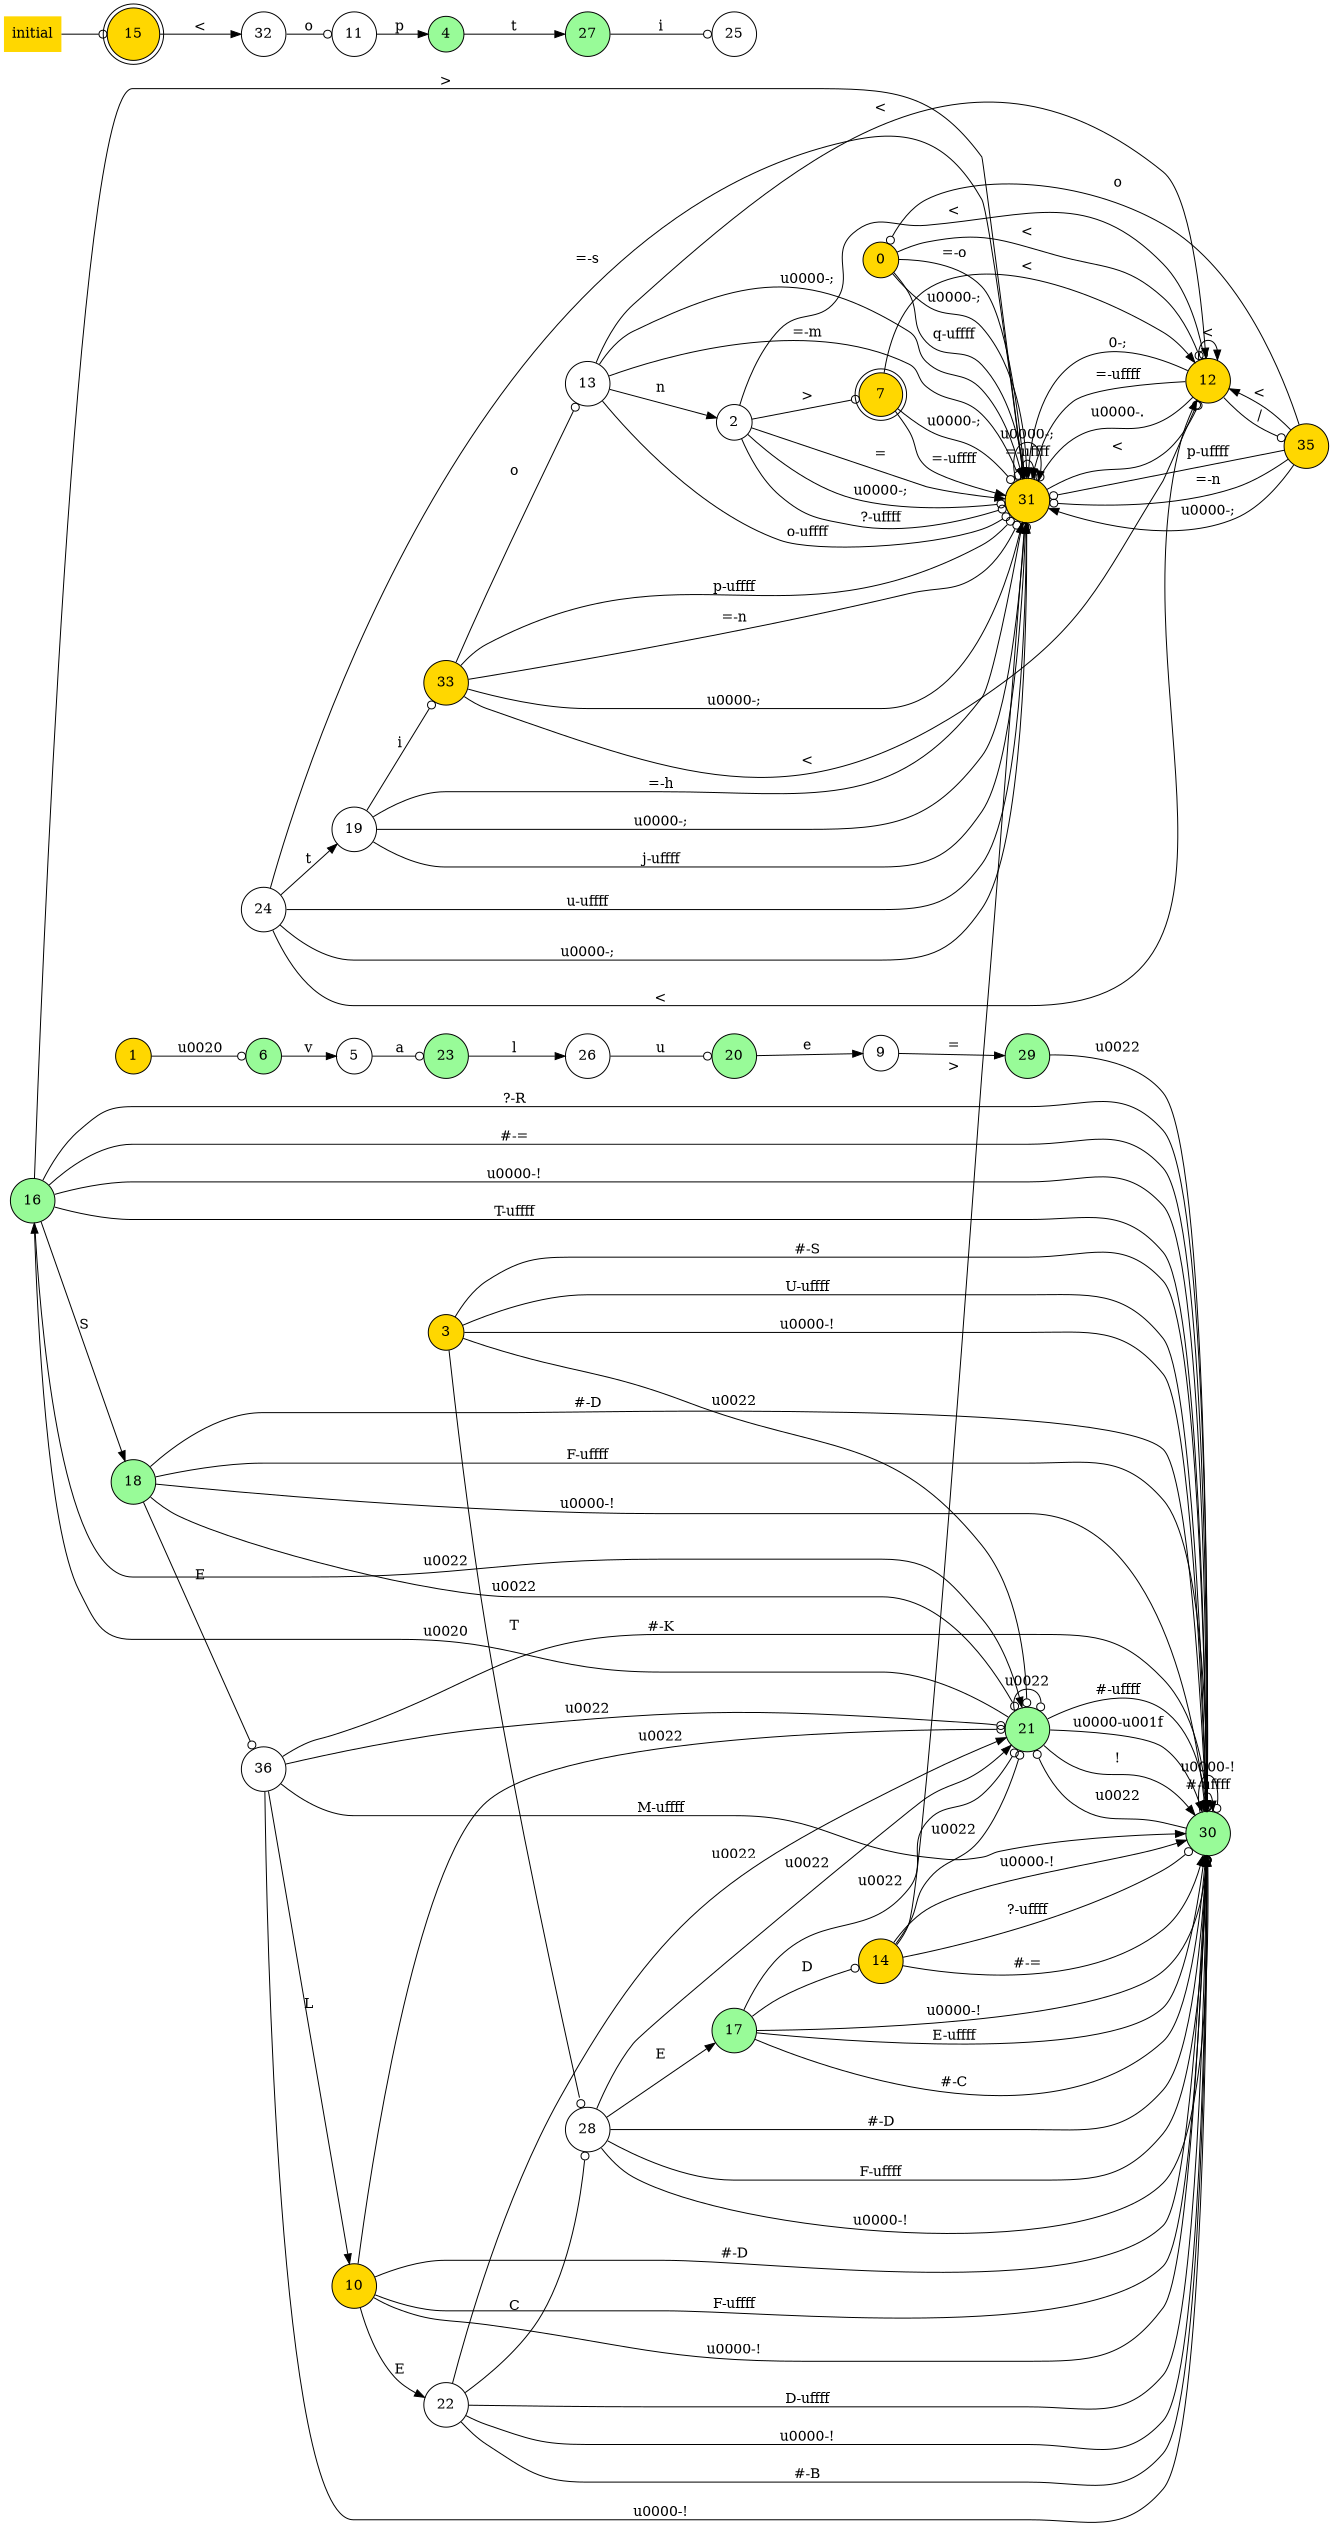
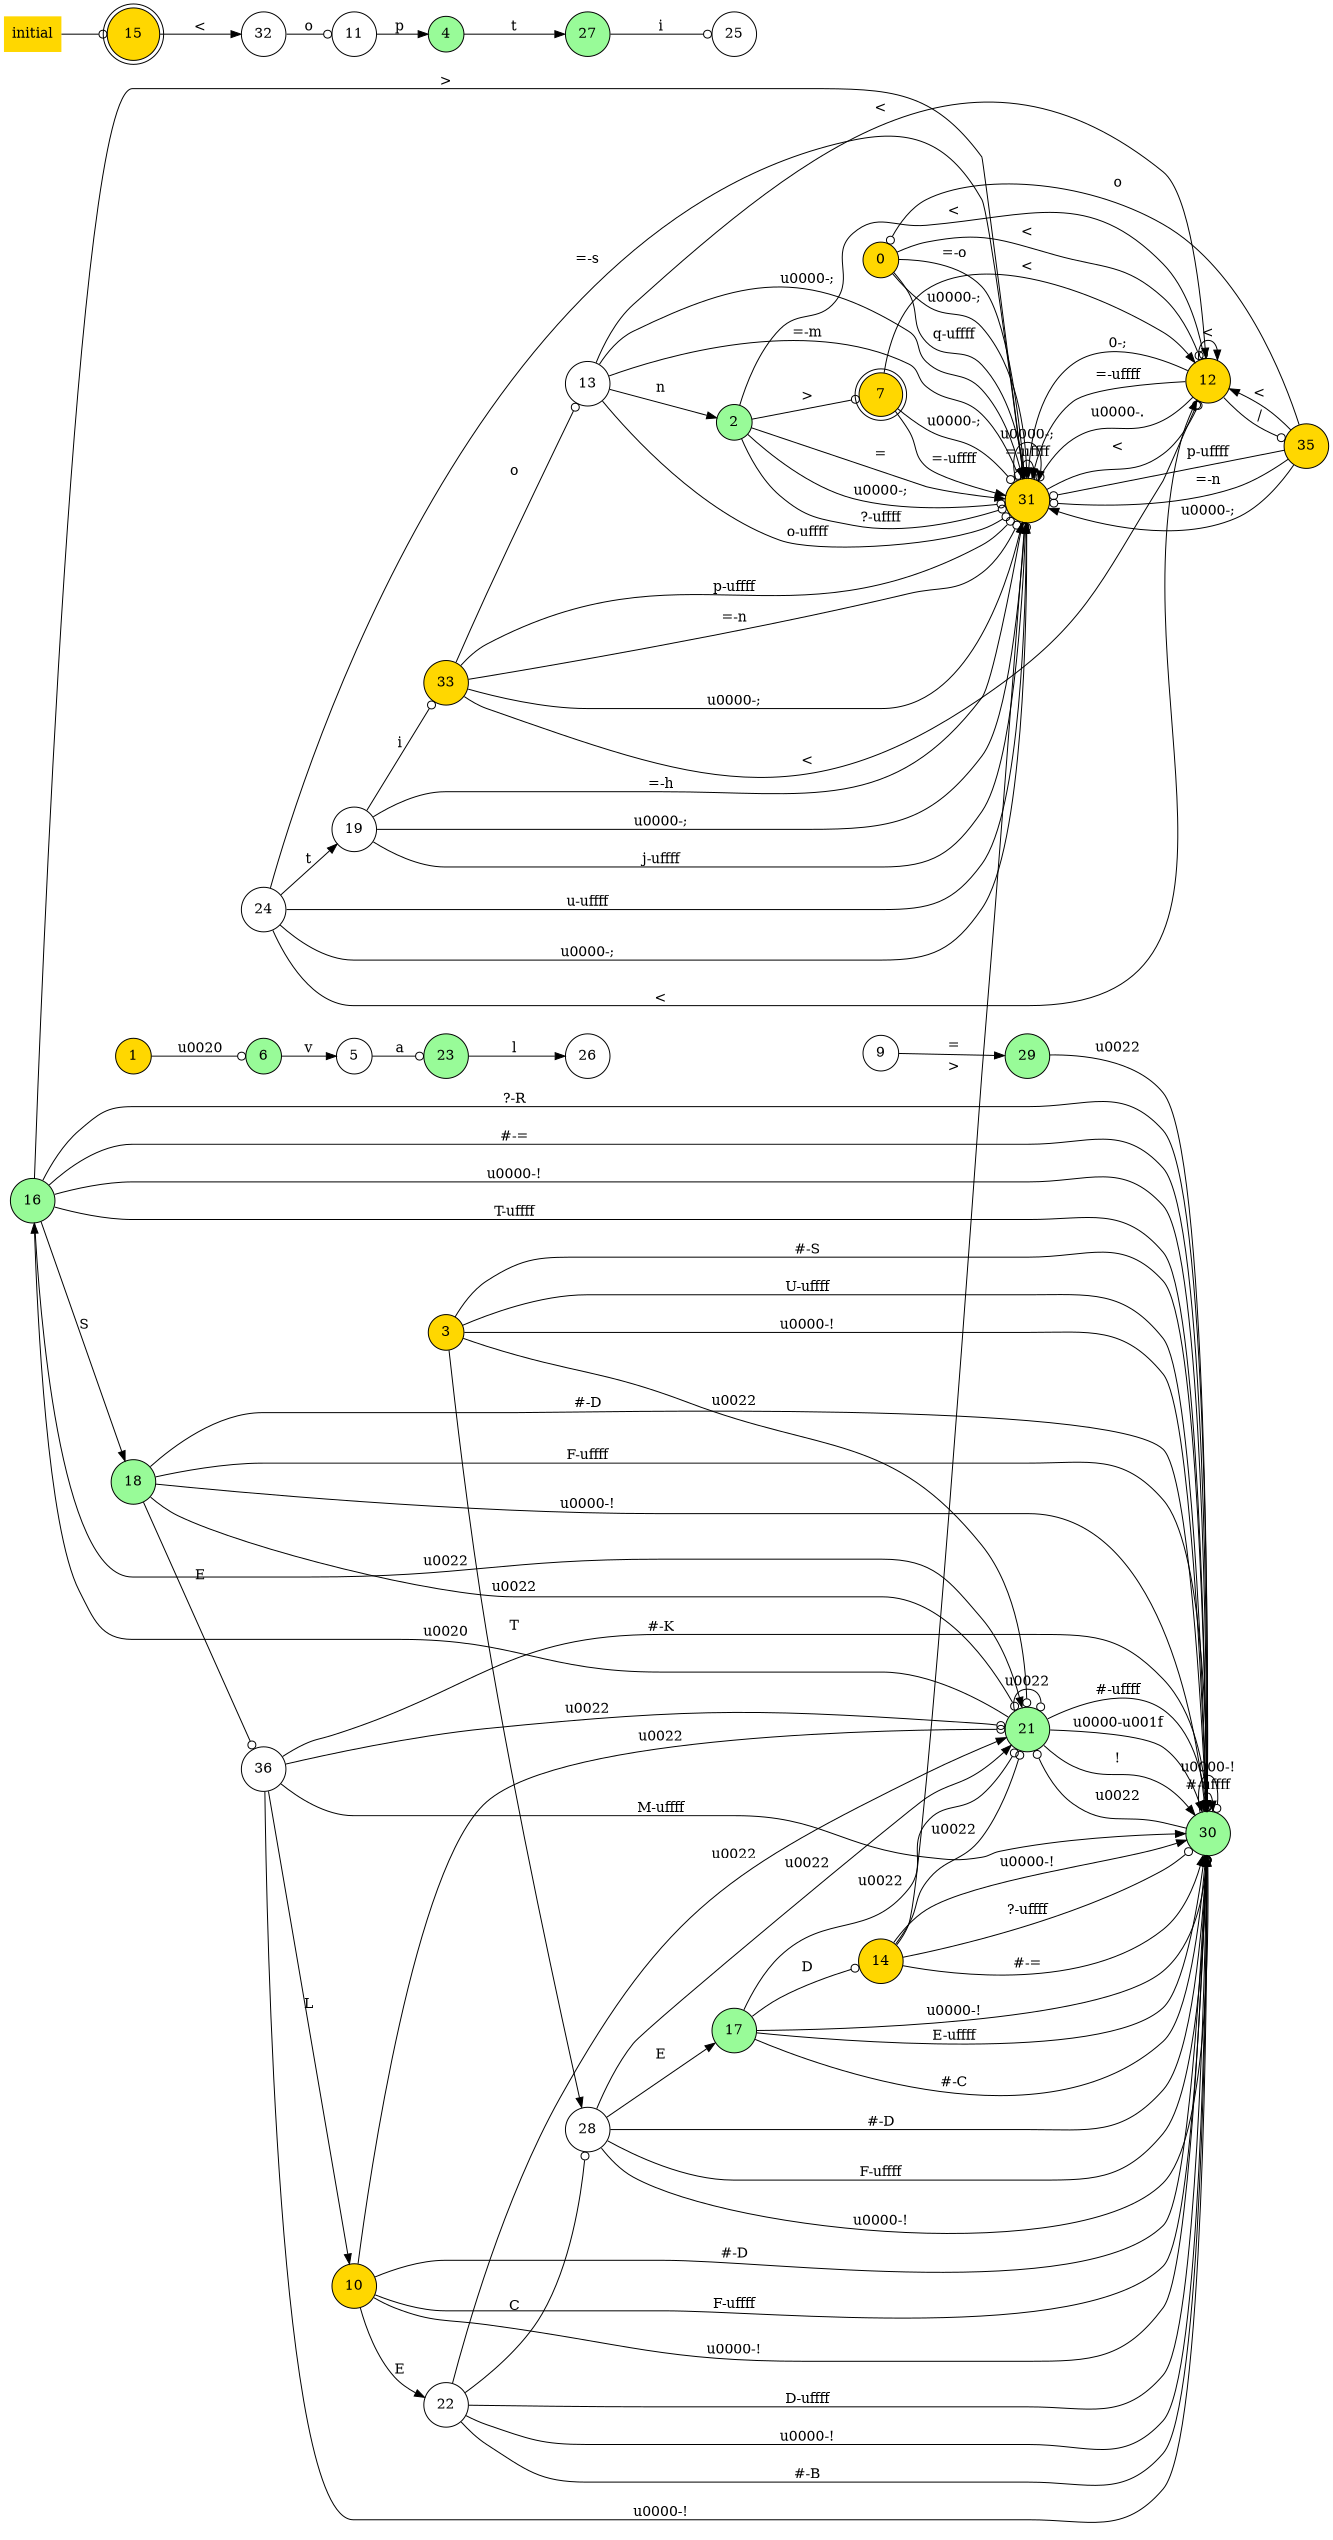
node "2": fillcolor white -> palegreen
node "20": removed
edge "3" -> "28": arrowhead odot -> normal
